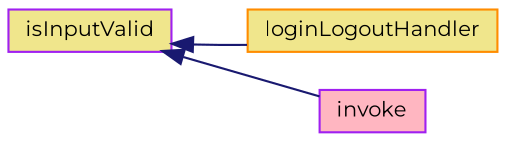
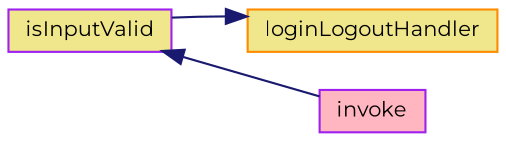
edge "loginLogoutHandler" -> "isInputValid": reversed
